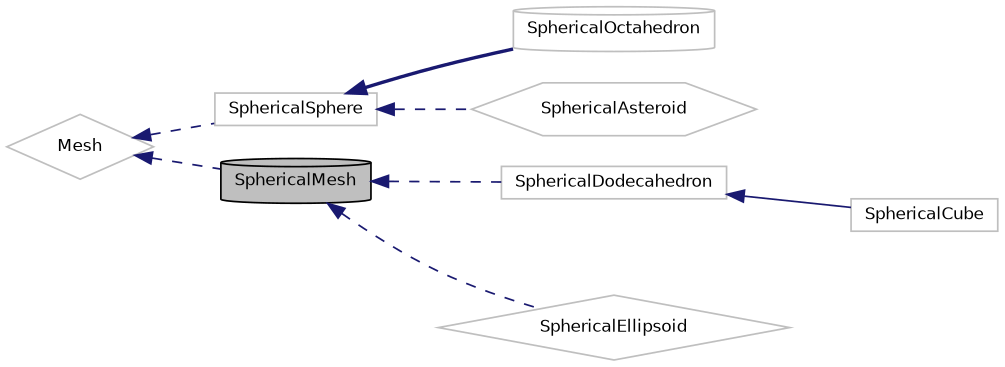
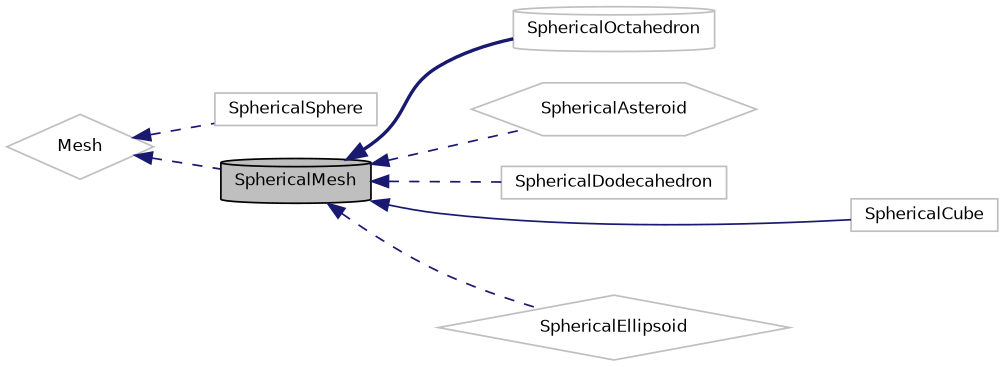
edge "SphericalOctahedron" -> "SphericalSphere": now "SphericalOctahedron" -> "SphericalMesh"
edge "SphericalAsteroid" -> "SphericalSphere": now "SphericalAsteroid" -> "SphericalMesh"
edge "SphericalCube" -> "SphericalDodecahedron": now "SphericalCube" -> "SphericalMesh"
